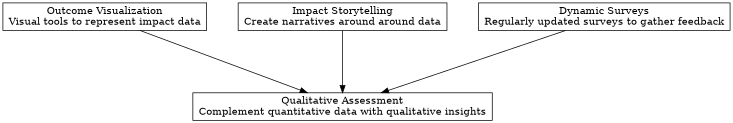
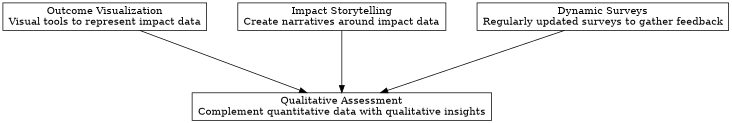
node "Impact Storytelling Create narratives around around data": label "Impact Storytelling Create narratives around around data" -> "Impact Storytelling Create narratives around impact data"
